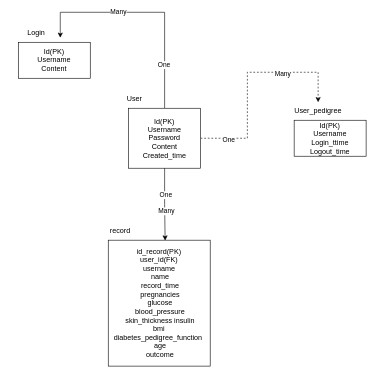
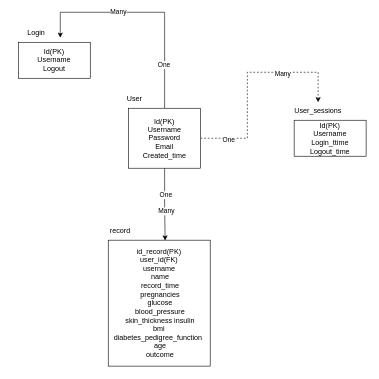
node "Id(PK) Username Content": label "Id(PK) Username Content" -> "Id(PK) Username Logout"
node "User_pedigree": label "User_pedigree" -> "User_sessions"
node "Id(PK) Username Password Content Created_time": label "Id(PK) Username Password Content Created_time" -> "Id(PK) Username Password Email Created_time"
